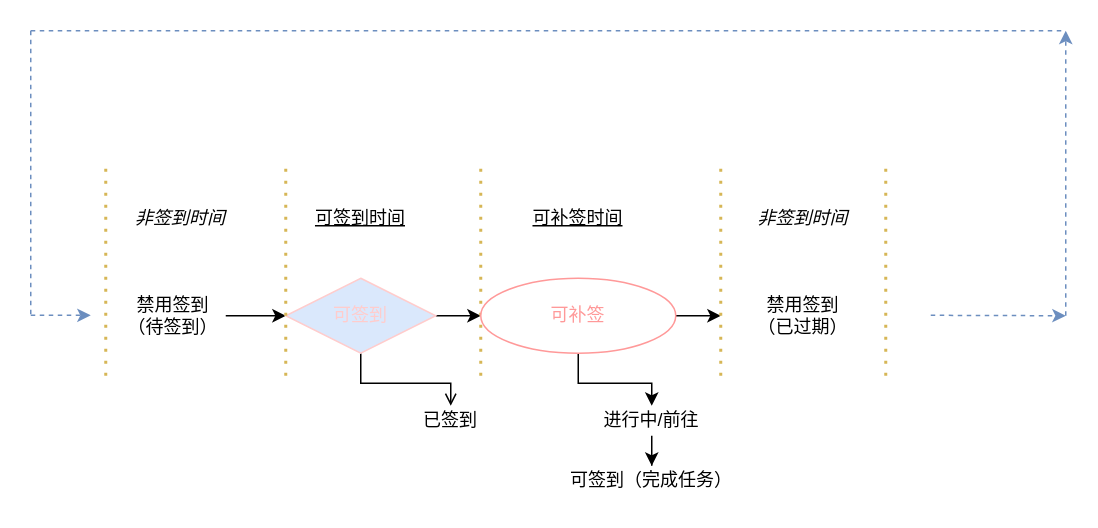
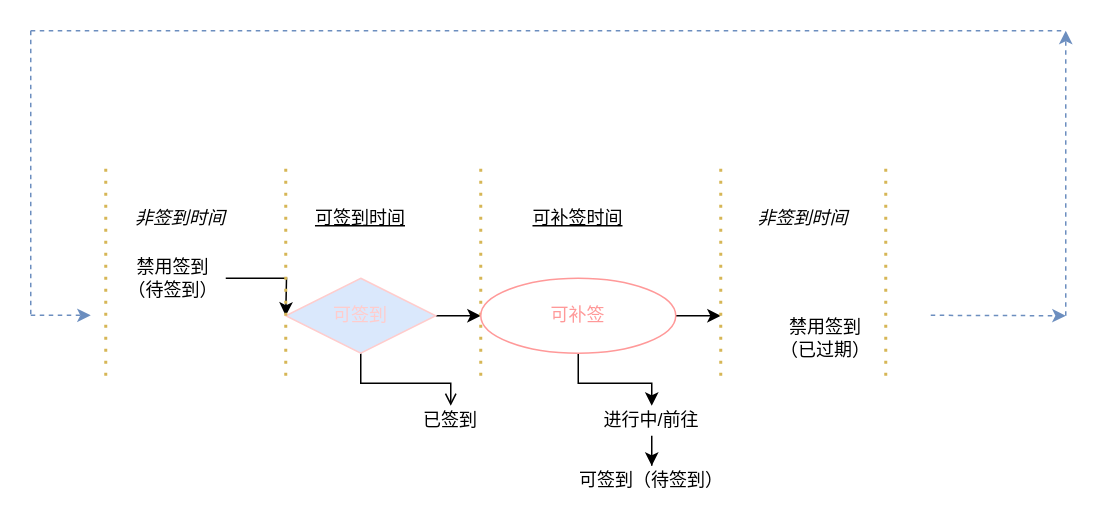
node "禁用签到 （待签到）": moved (173, 316) -> (173, 278)
node "禁用签到 （已过期）": moved (803, 316) -> (826, 338)
node "可签到（完成任务）": label "可签到（完成任务）" -> "可签到（待签到）"
